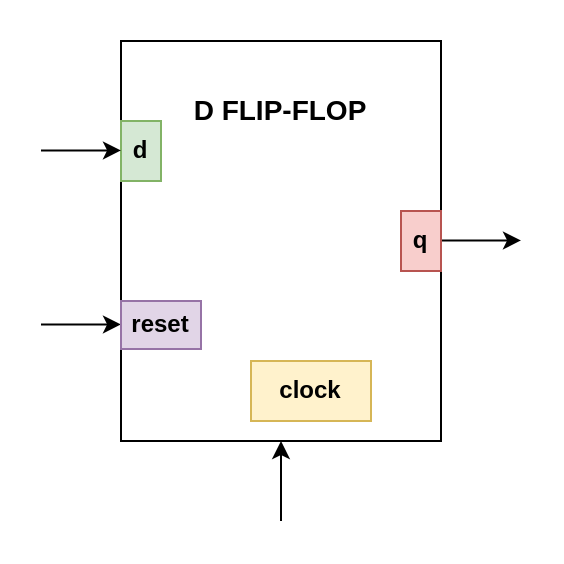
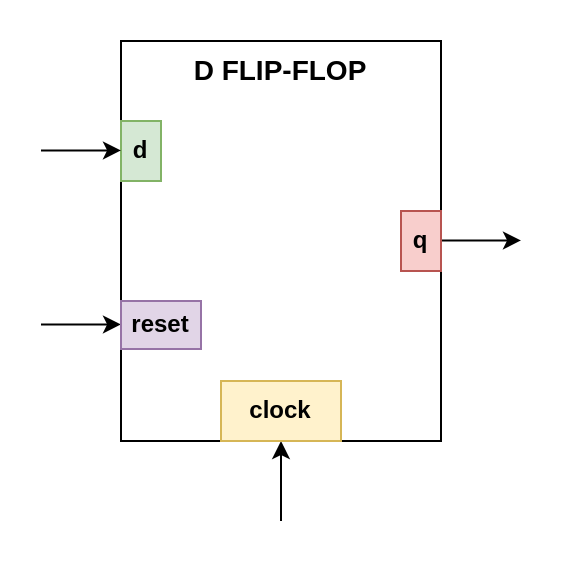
node "D FLIP-FLOP": moved (281, 111) -> (281, 71)
node "clock": moved (311, 391) -> (281, 411)
